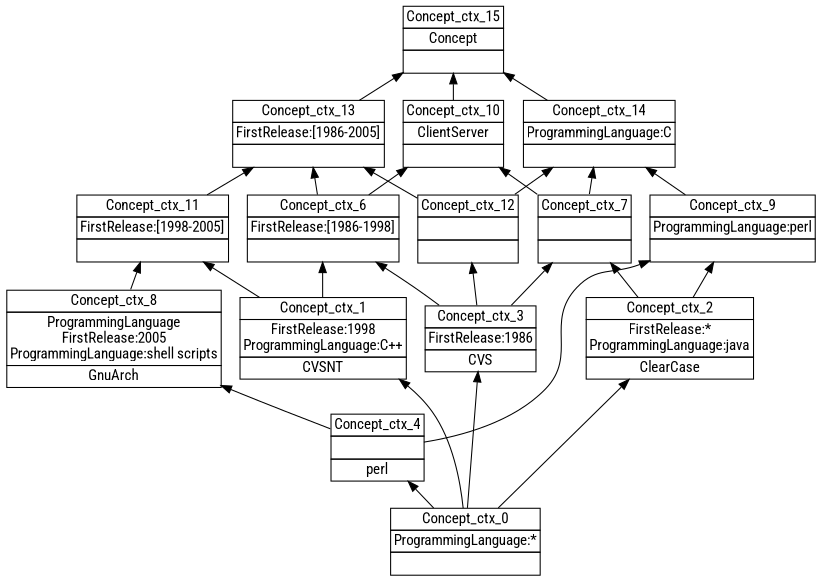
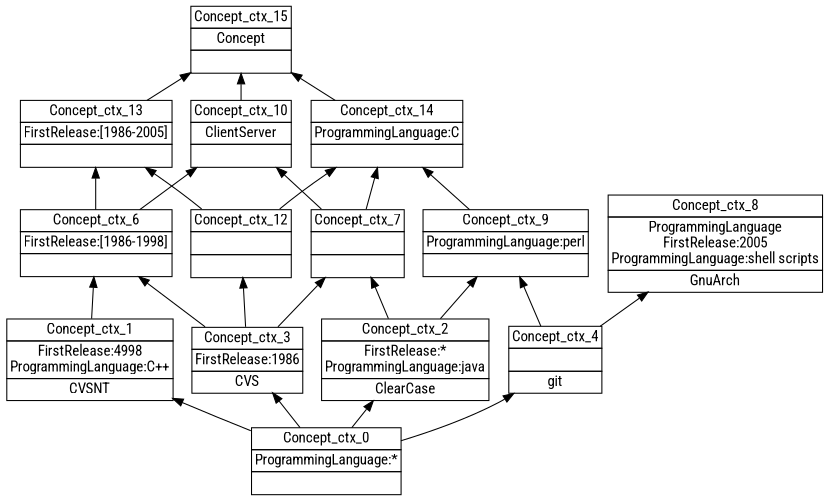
node "Concept_ctx_11": removed
node "Concept_ctx_1": text "FirstRelease:1998" -> "FirstRelease:4998"
node "Concept_ctx_4": text "perl" -> "git"
